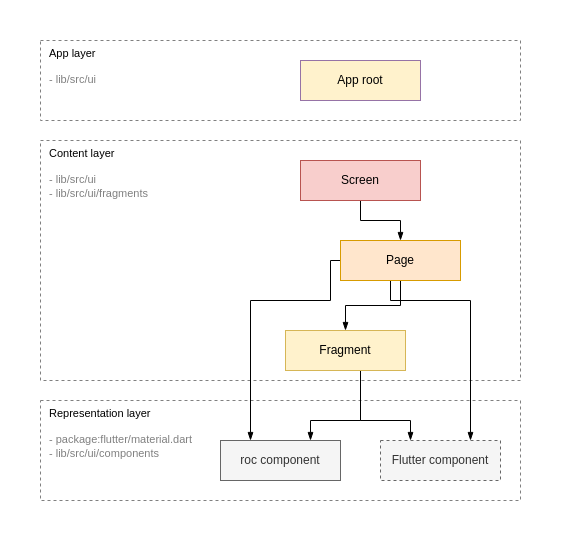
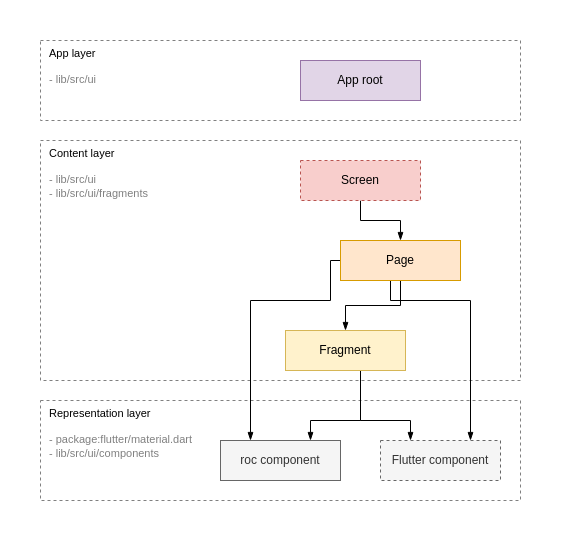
node "App root": fillcolor #fff2cc -> #e1d5e7
node "Screen": style solid -> dashed
